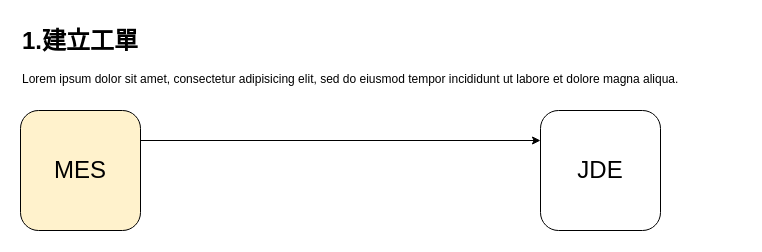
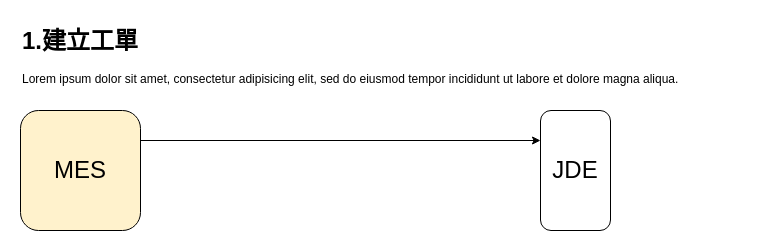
node "JDE": size 120x120 -> 70x120
